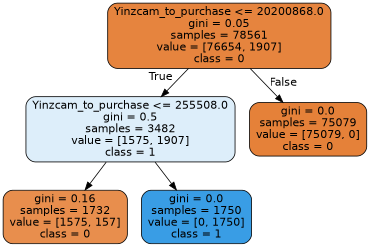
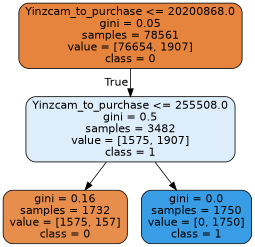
node "gini = 0.0 samples = 75079 value = [75079, 0] class = 0": removed
